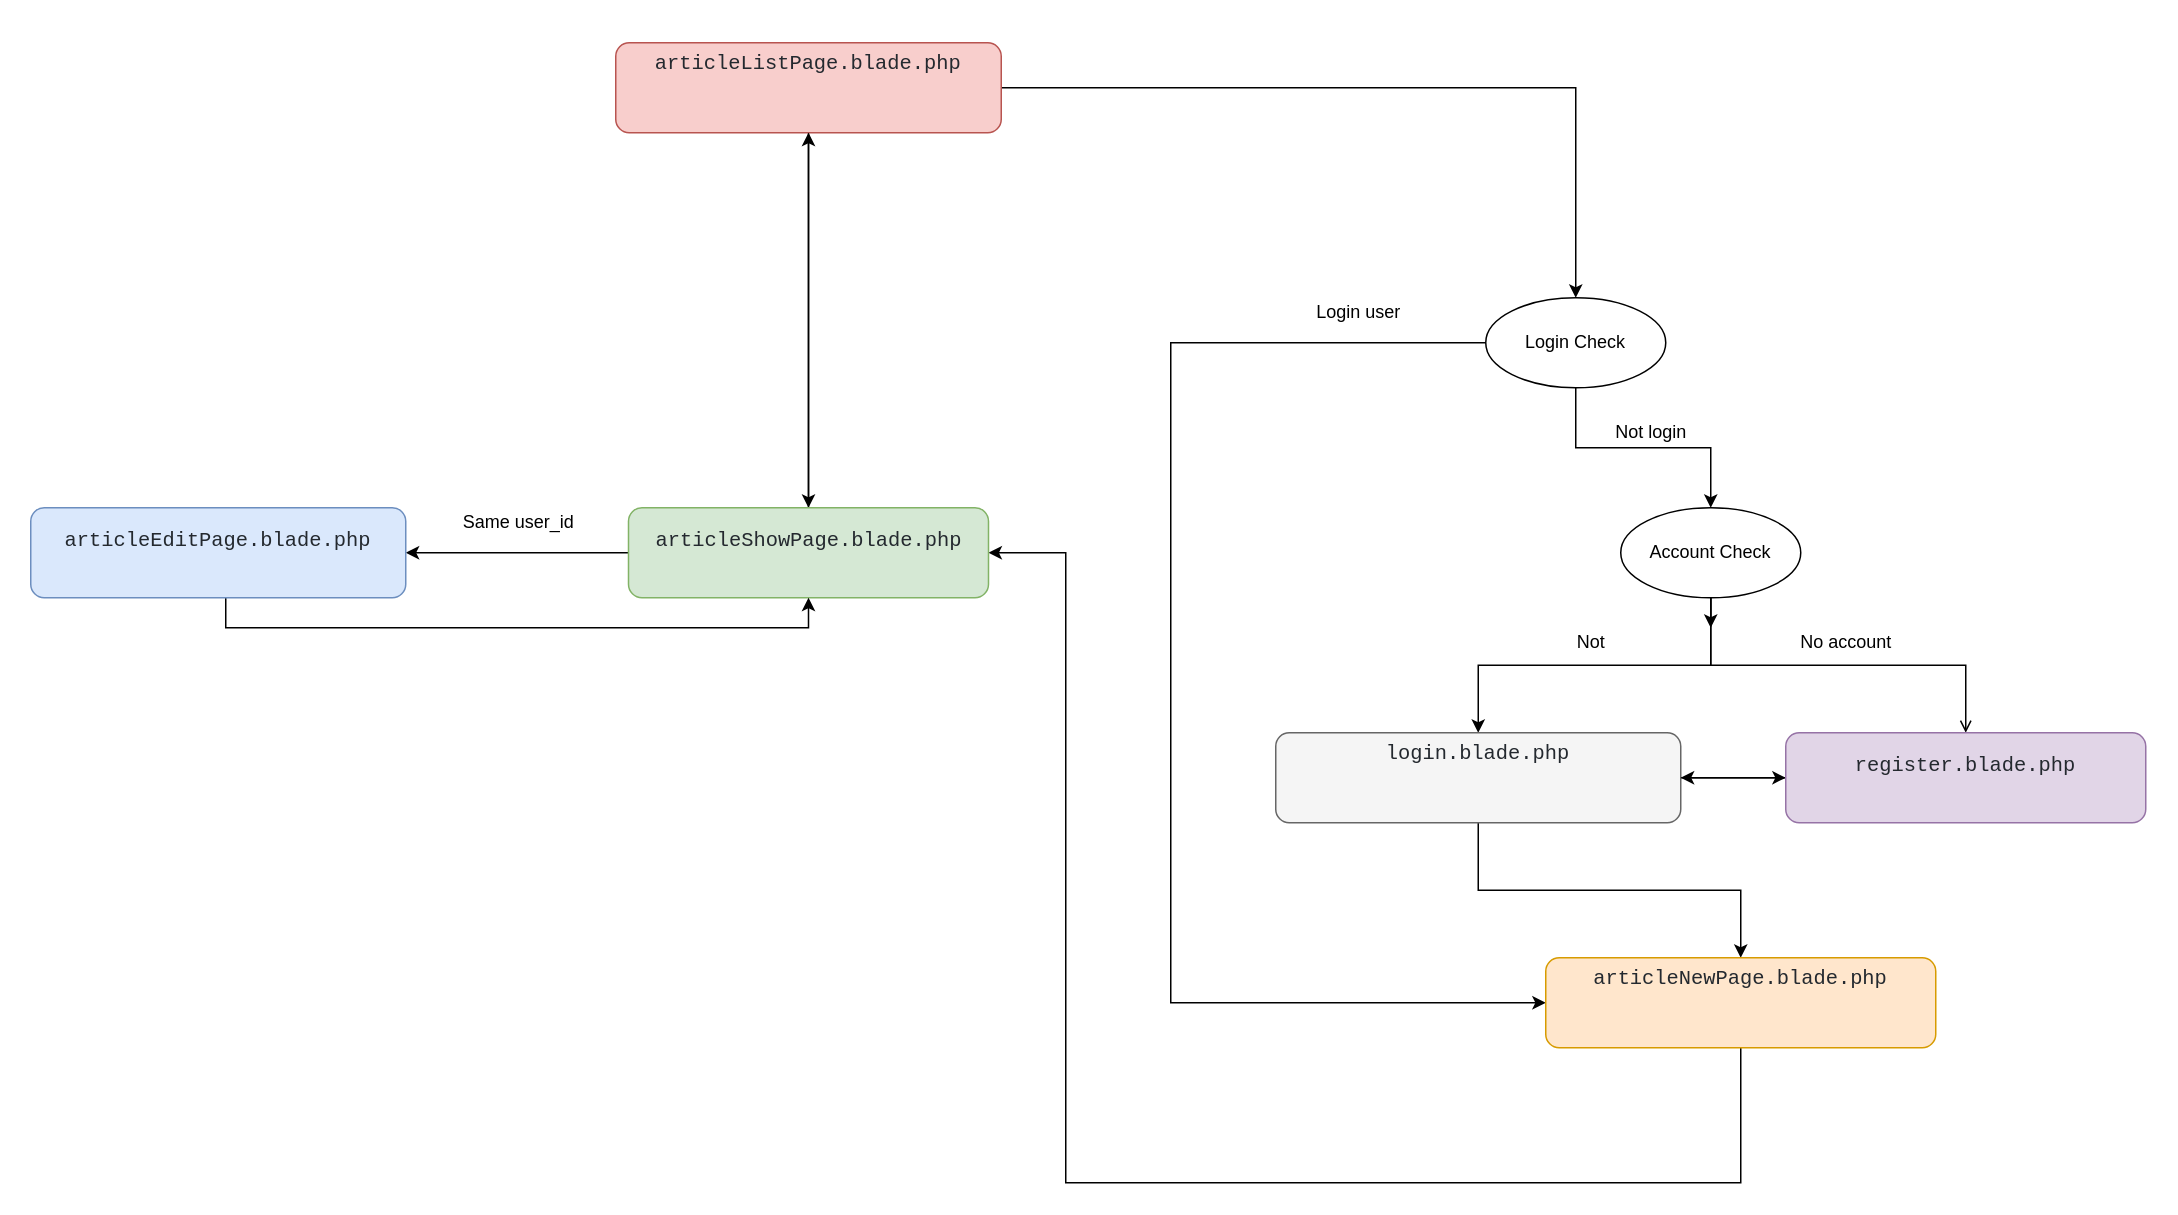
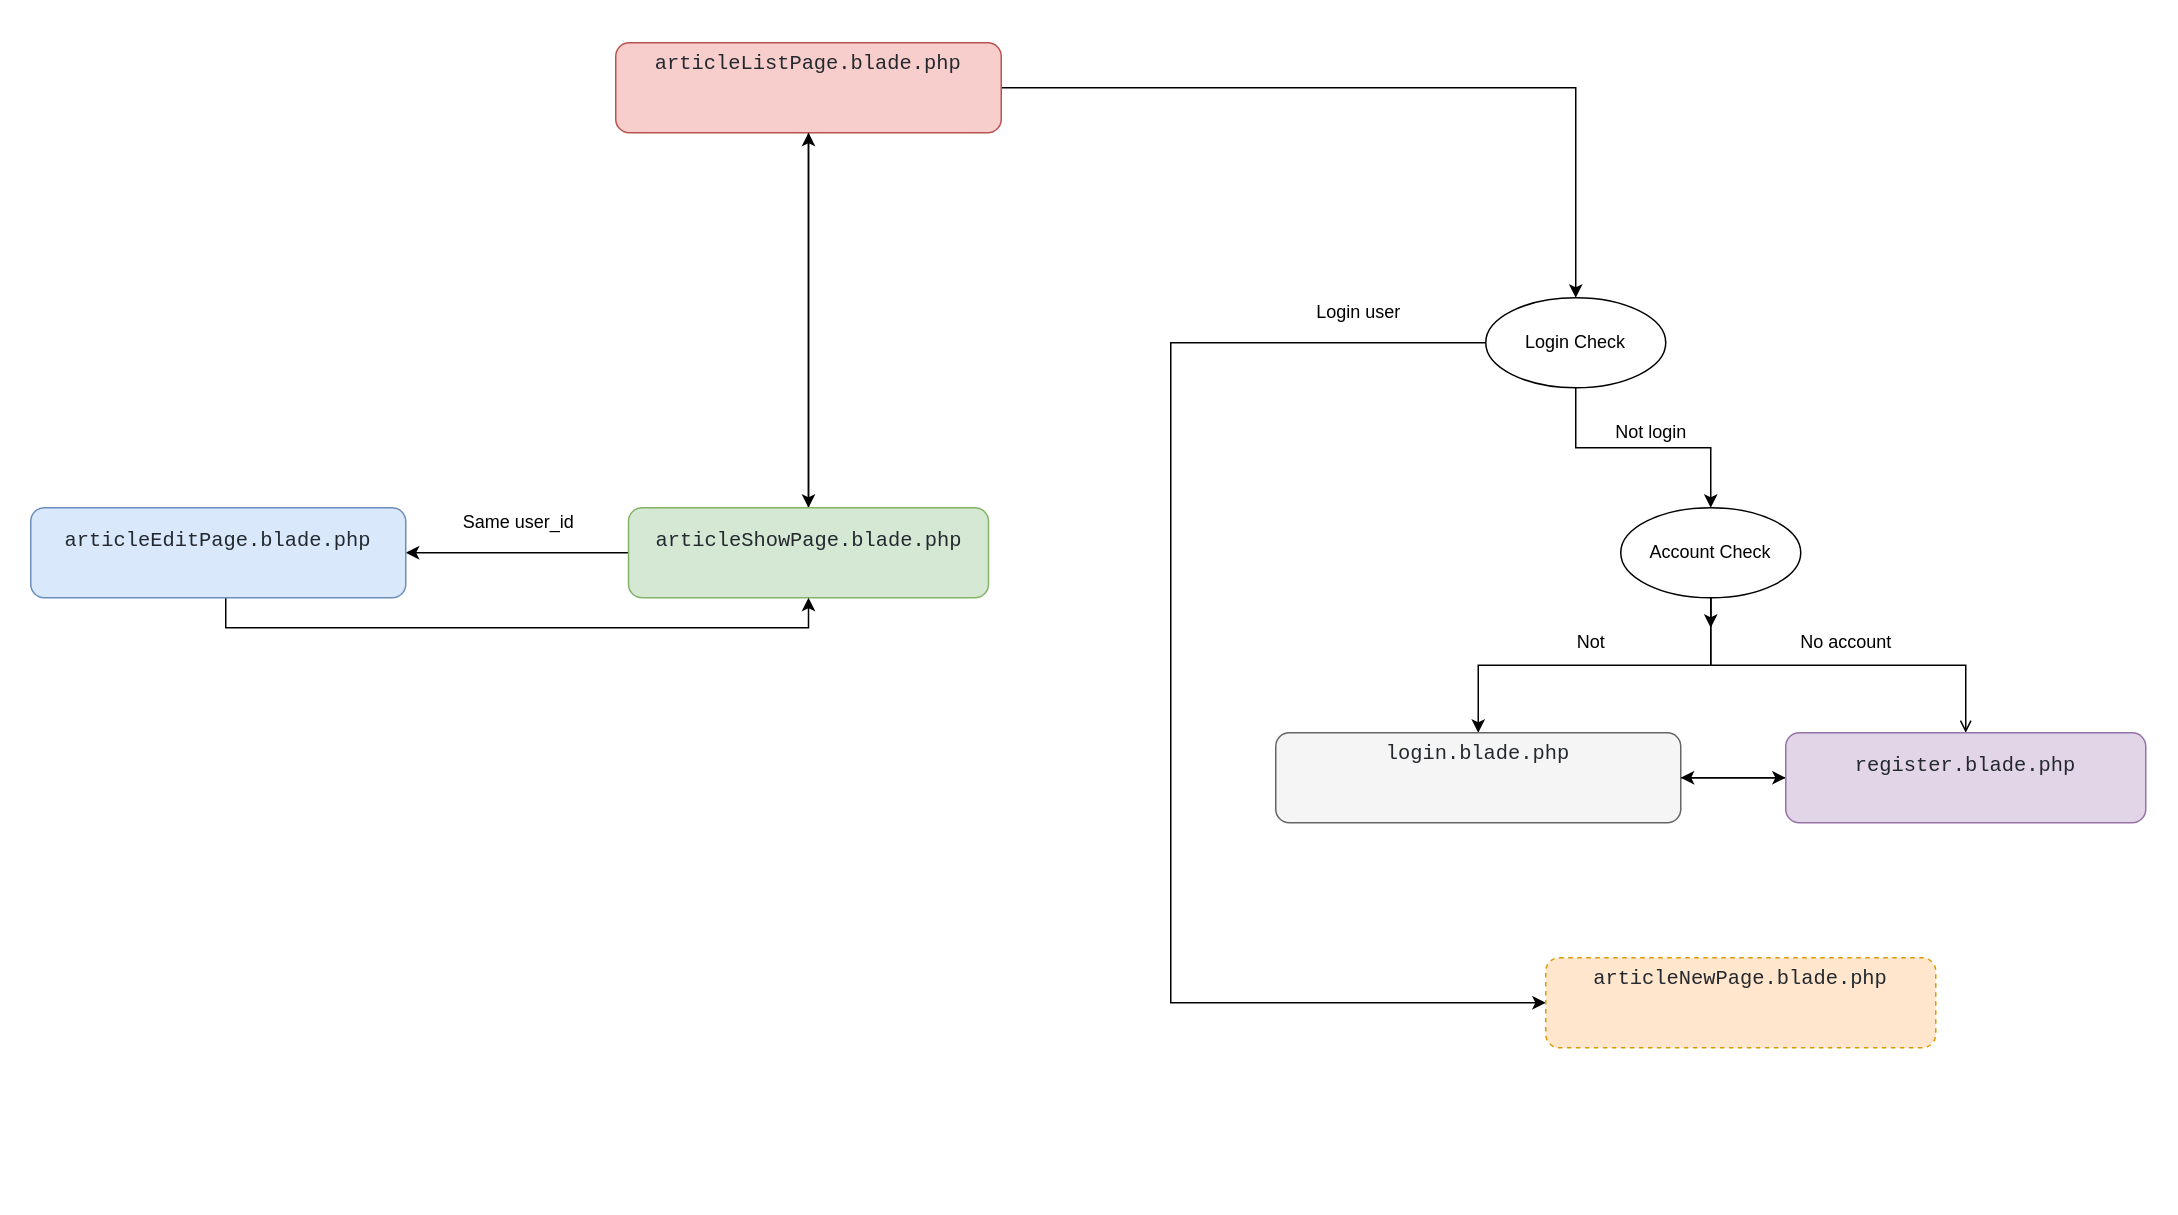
edge "login.blade.php" -> "articleNewPage.blade.php": removed
node "articleNewPage.blade.php": style solid -> dashed
edge "articleNewPage.blade.php" -> "articleShowPage.blade.php": removed
